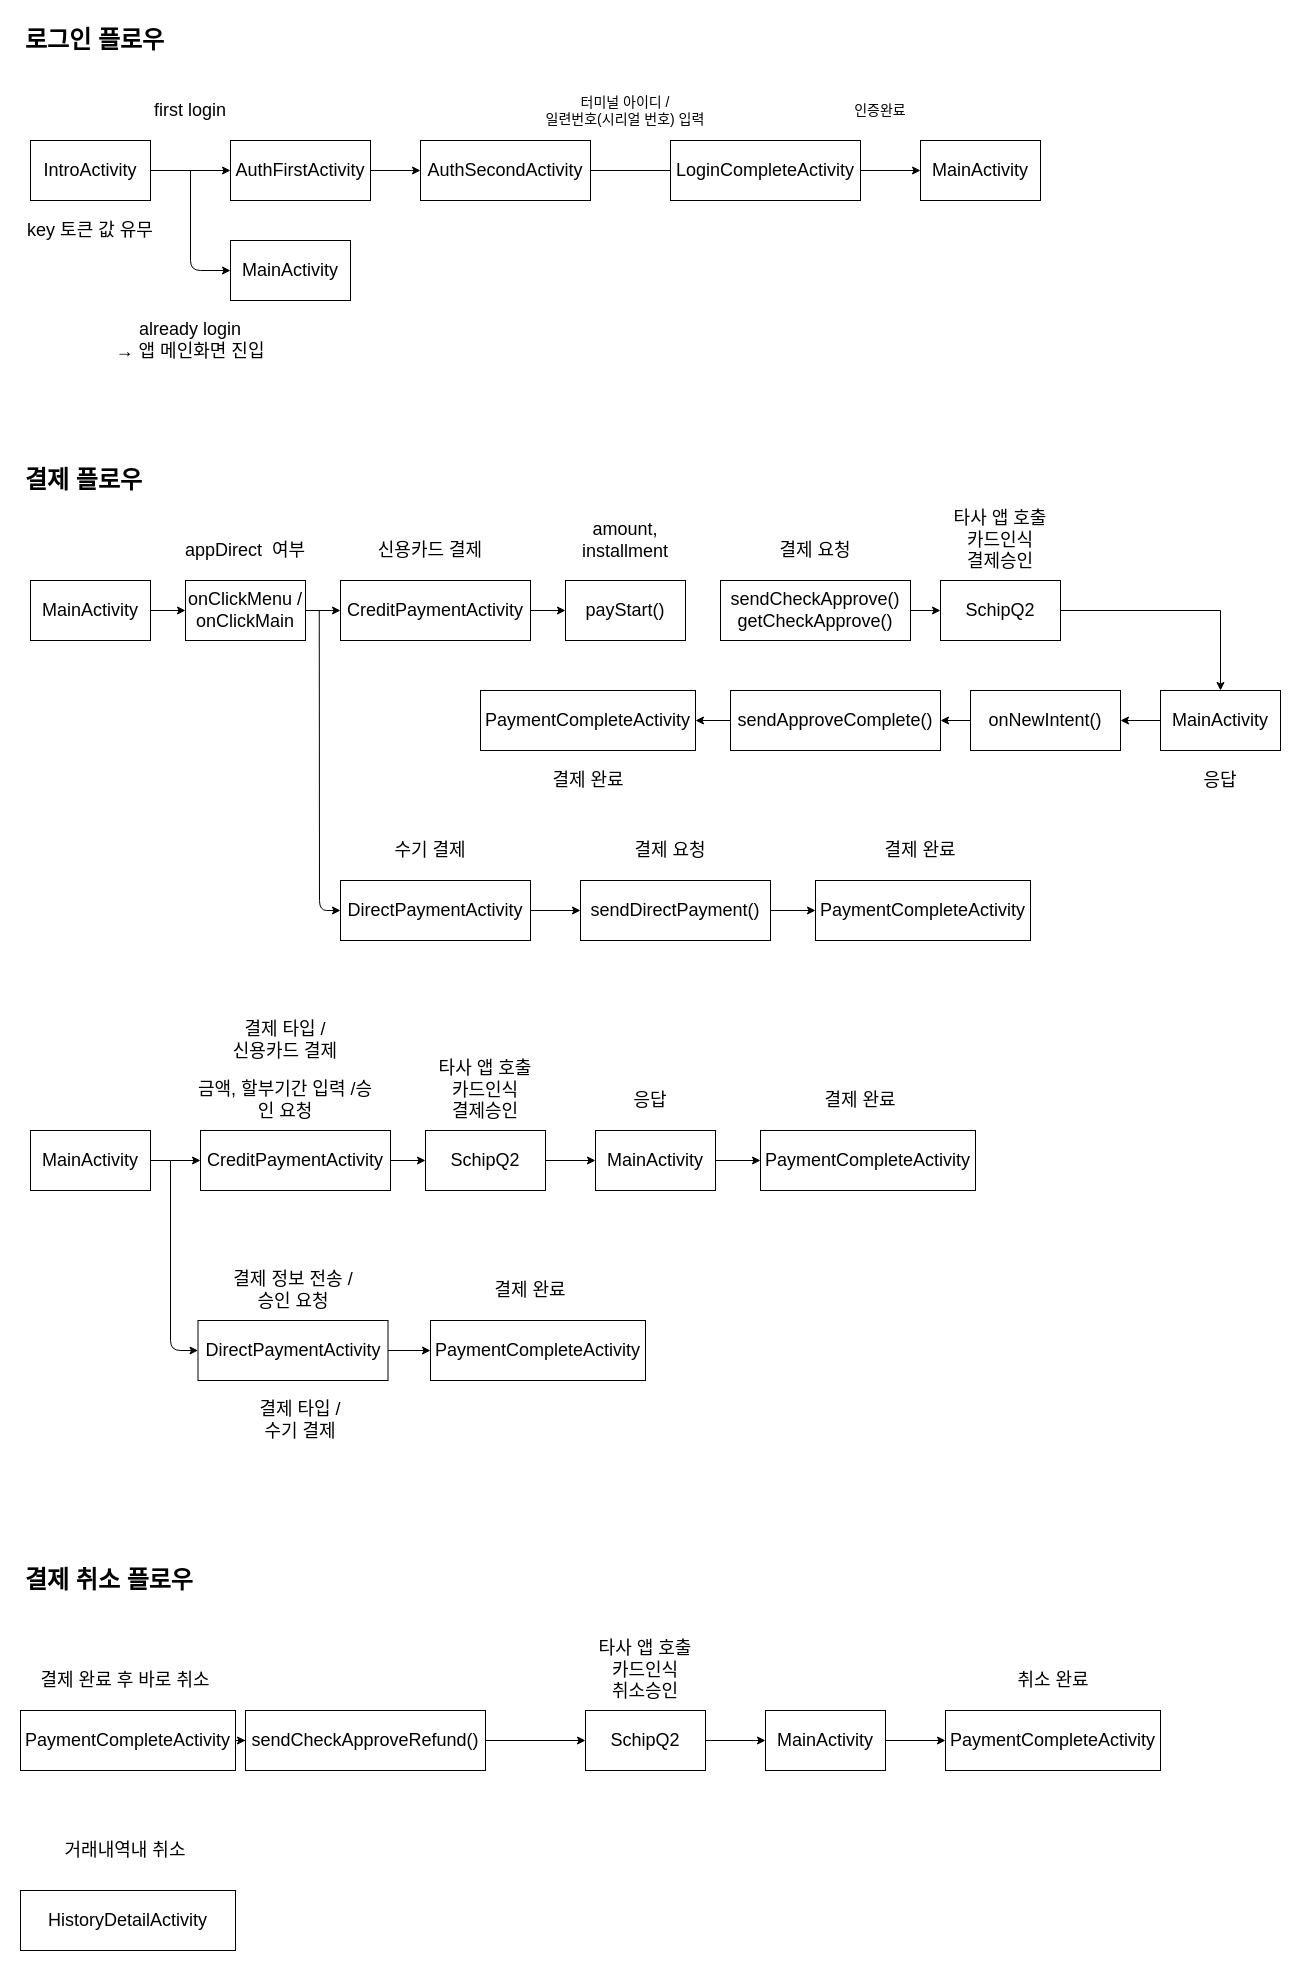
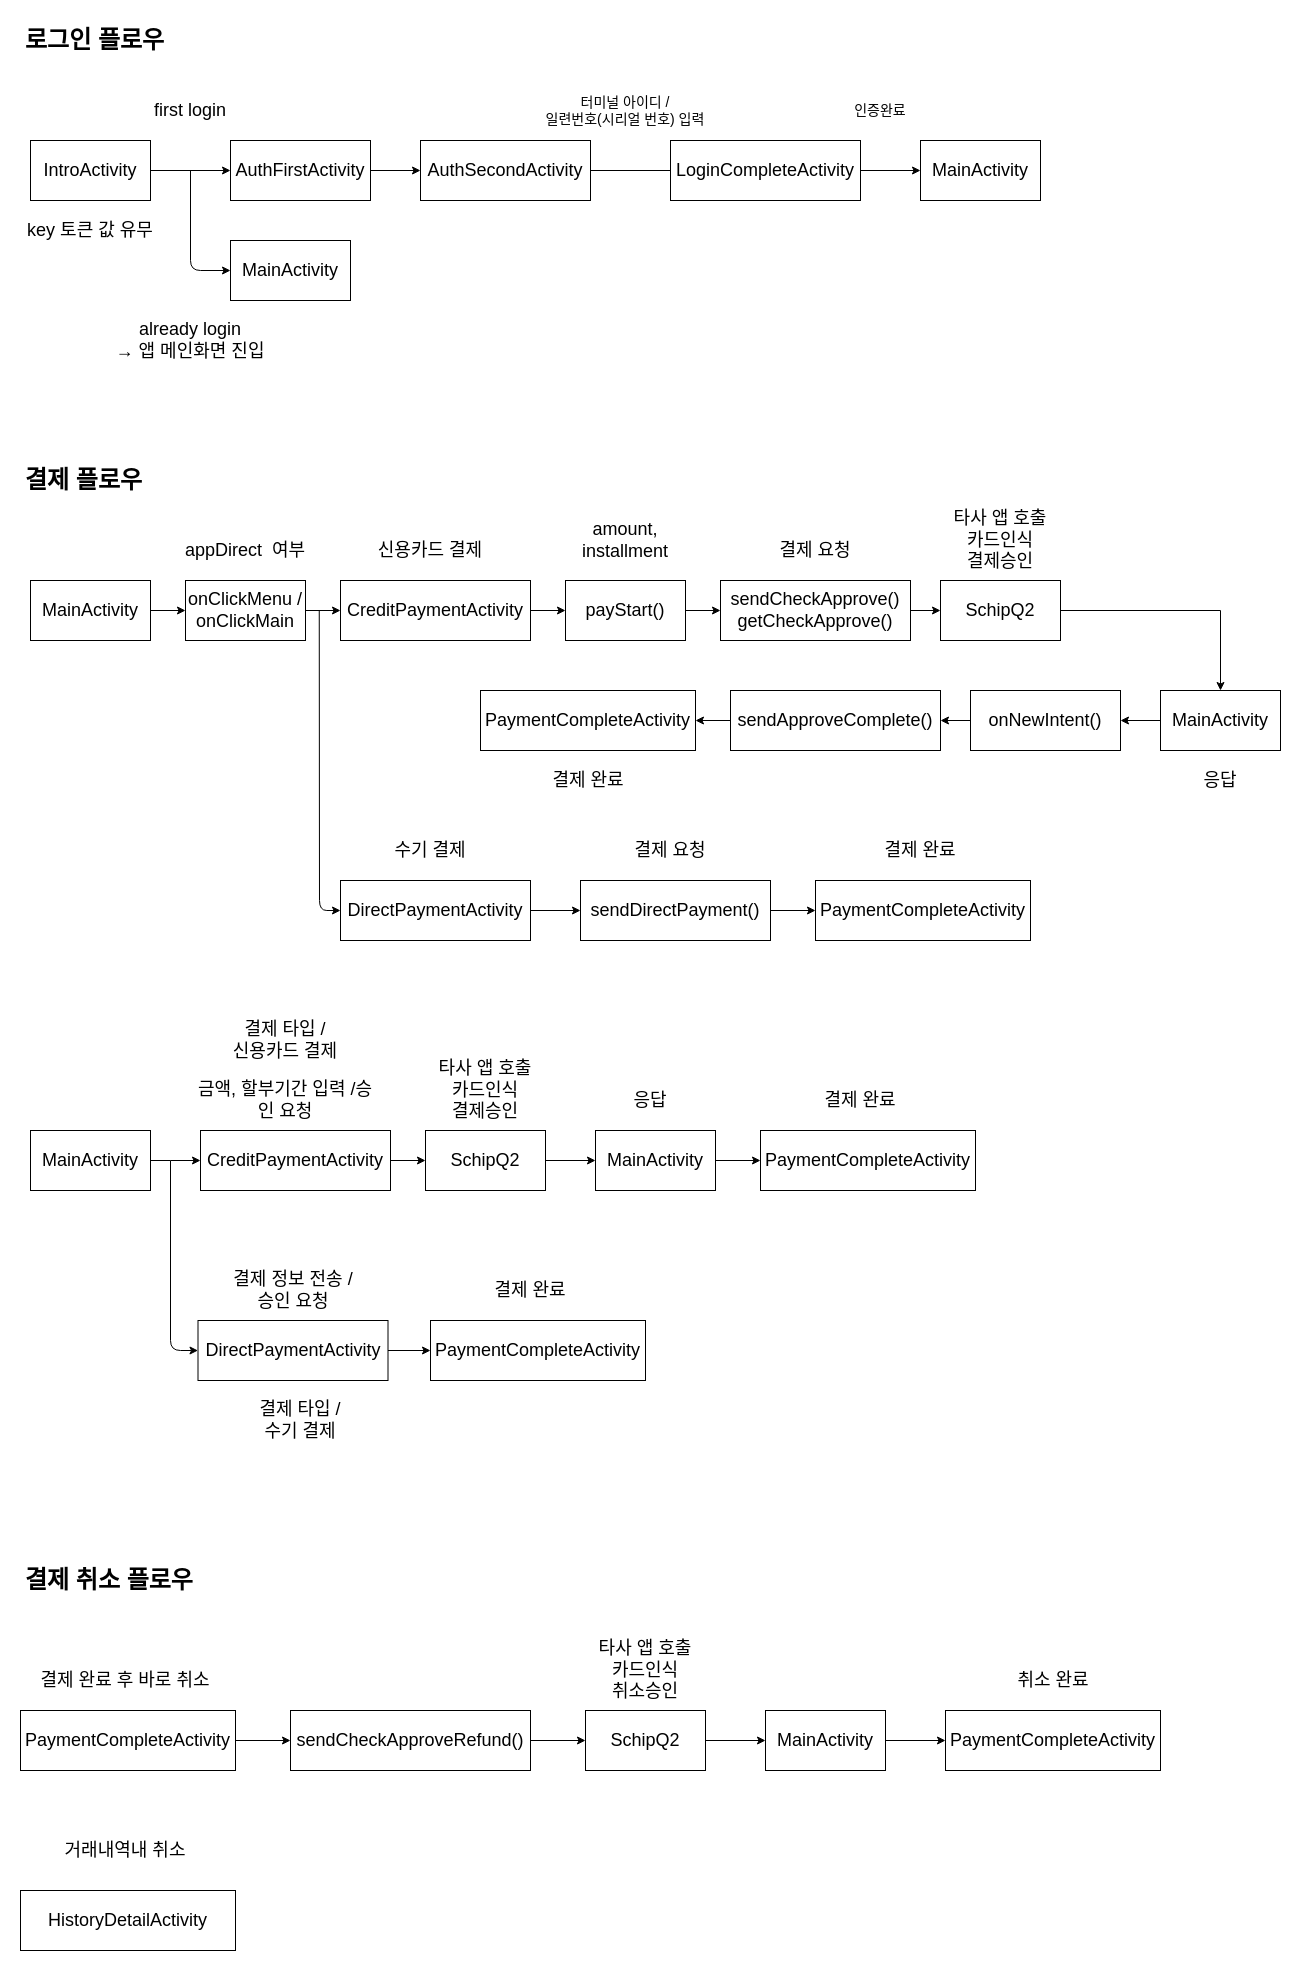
edge "payStart()" -> "sendCheckApprove() getCheckApprove()": added
node "sendCheckApproveRefund()": moved (366, 1741) -> (411, 1741)
